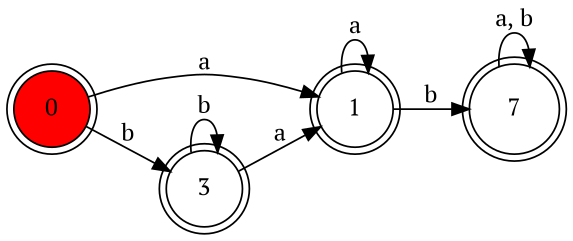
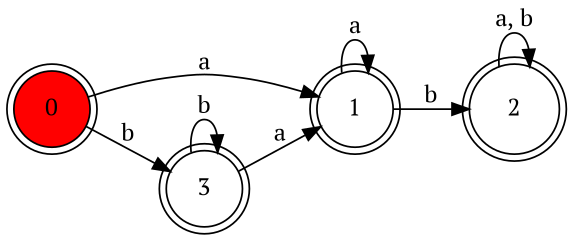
node "7": label "7" -> "2"
